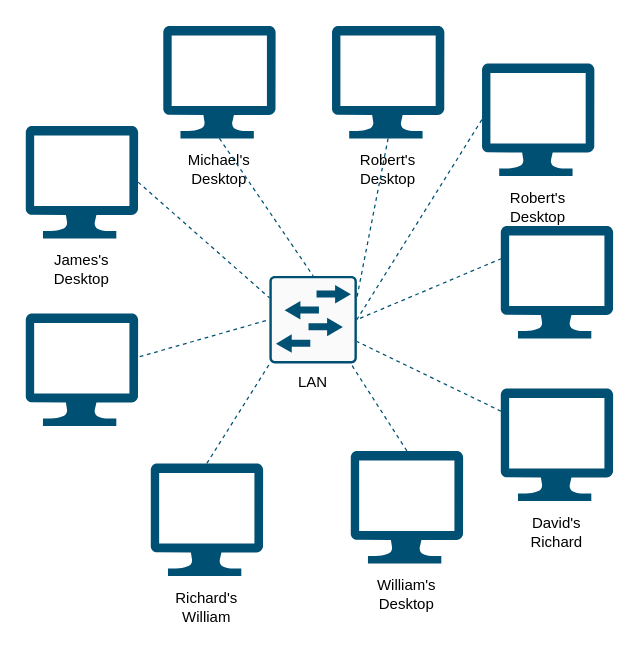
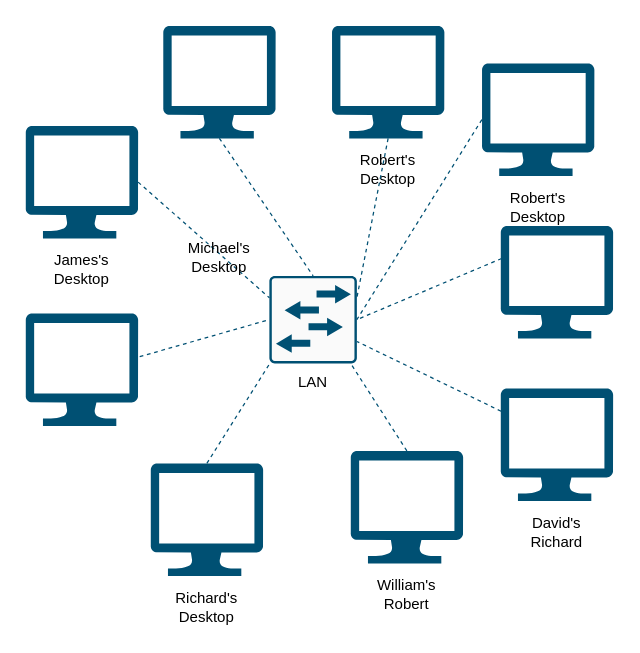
node "Michael's Desktop": moved (219, 169) -> (219, 257)
node "William's Desktop": label "William's Desktop" -> "William's Robert"
node "Richard's William": label "Richard's William" -> "Richard's Desktop"
